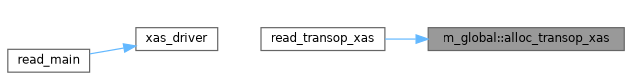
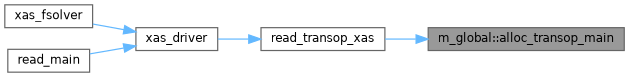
node "xas_fsolver": added
edge "xas_driver" -> "read_transop_xas": added
node "m_global::alloc_transop_xas": label "m_global::alloc_transop_xas" -> "m_global::alloc_transop_main"
